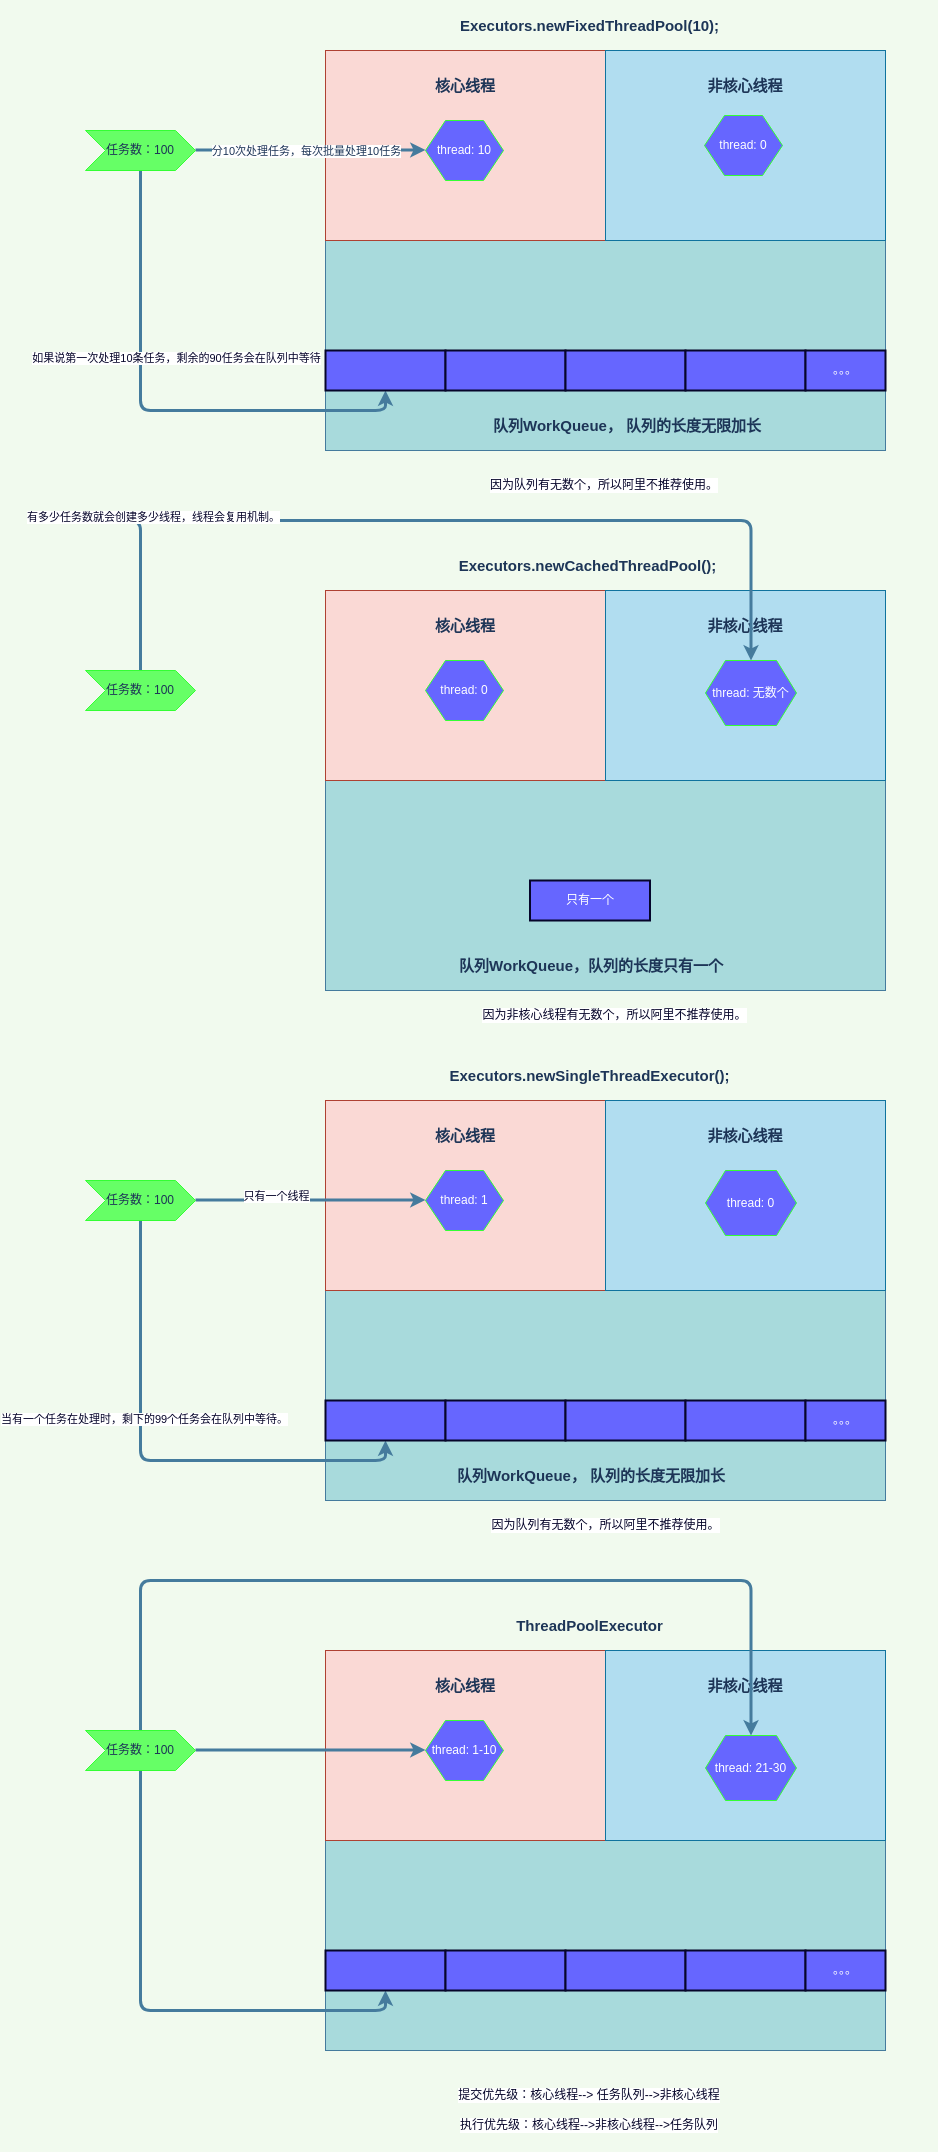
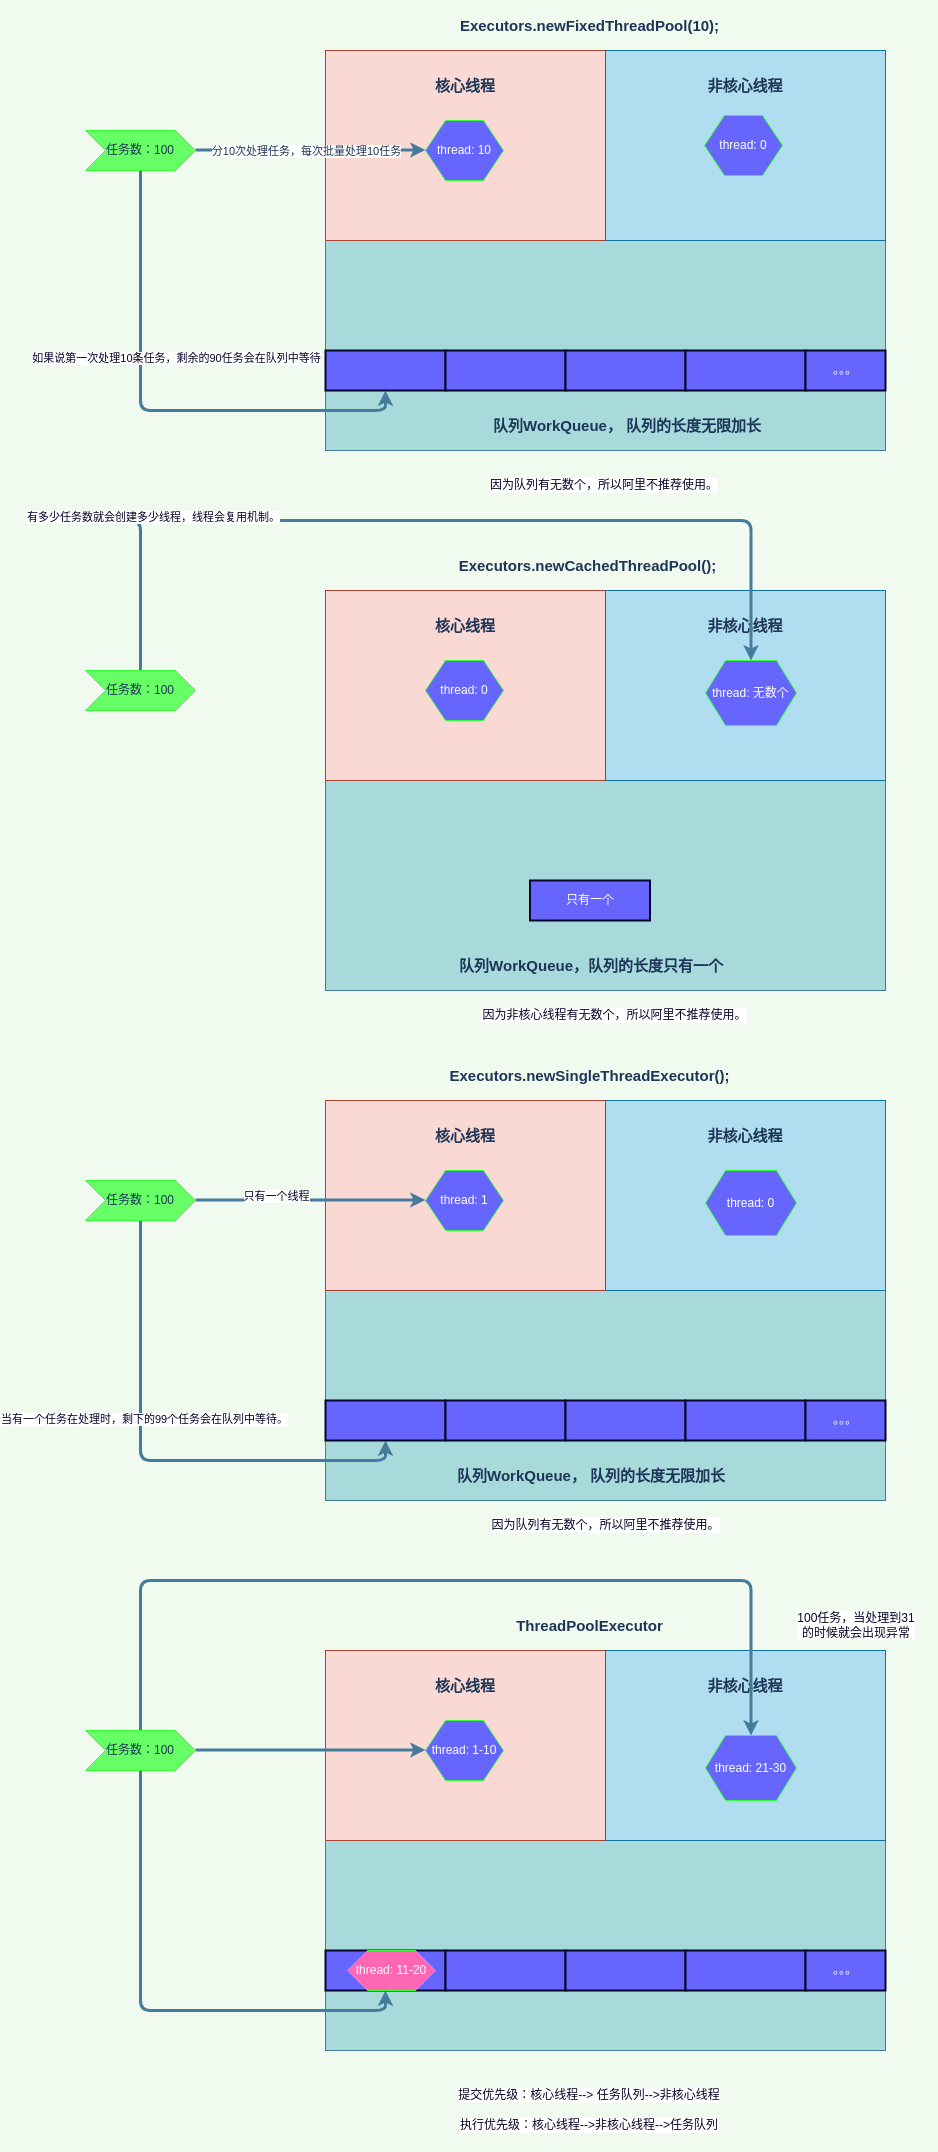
node "100任务，当处理到31的时候就会出现异常": added
node "thread: 11-20": added
